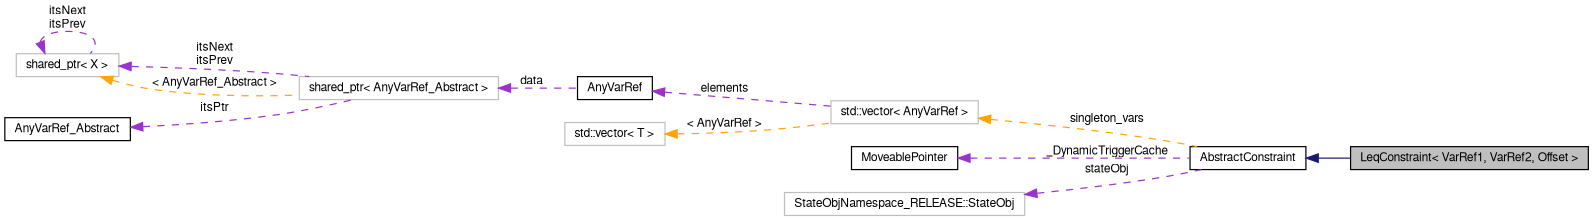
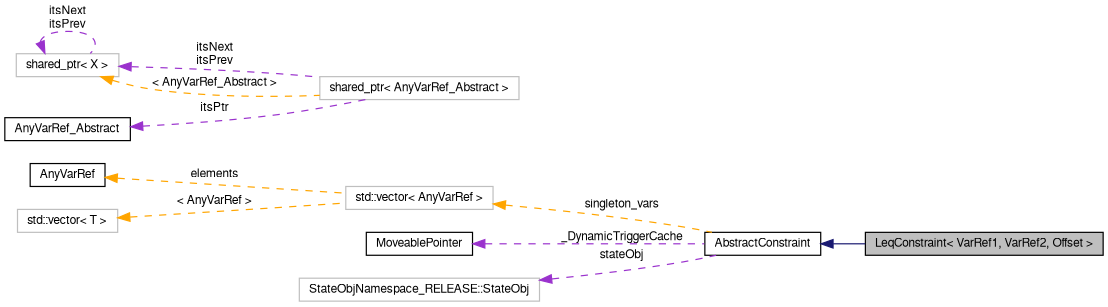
edge "AnyVarRef" -> "shared_ptr< AnyVarRef_Abstract >": removed, label "data"
edge "std::vector< AnyVarRef >" -> "AnyVarRef": color darkorchid3 -> orange
